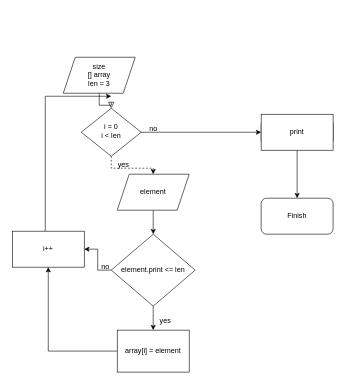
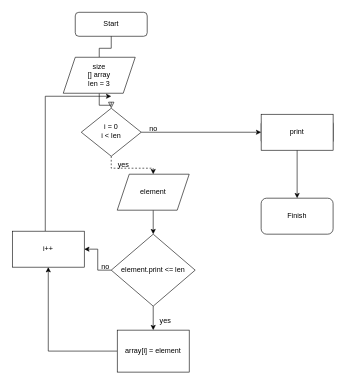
node "Start": added
edge "Start" -- "size[] arraylen = 3": added
